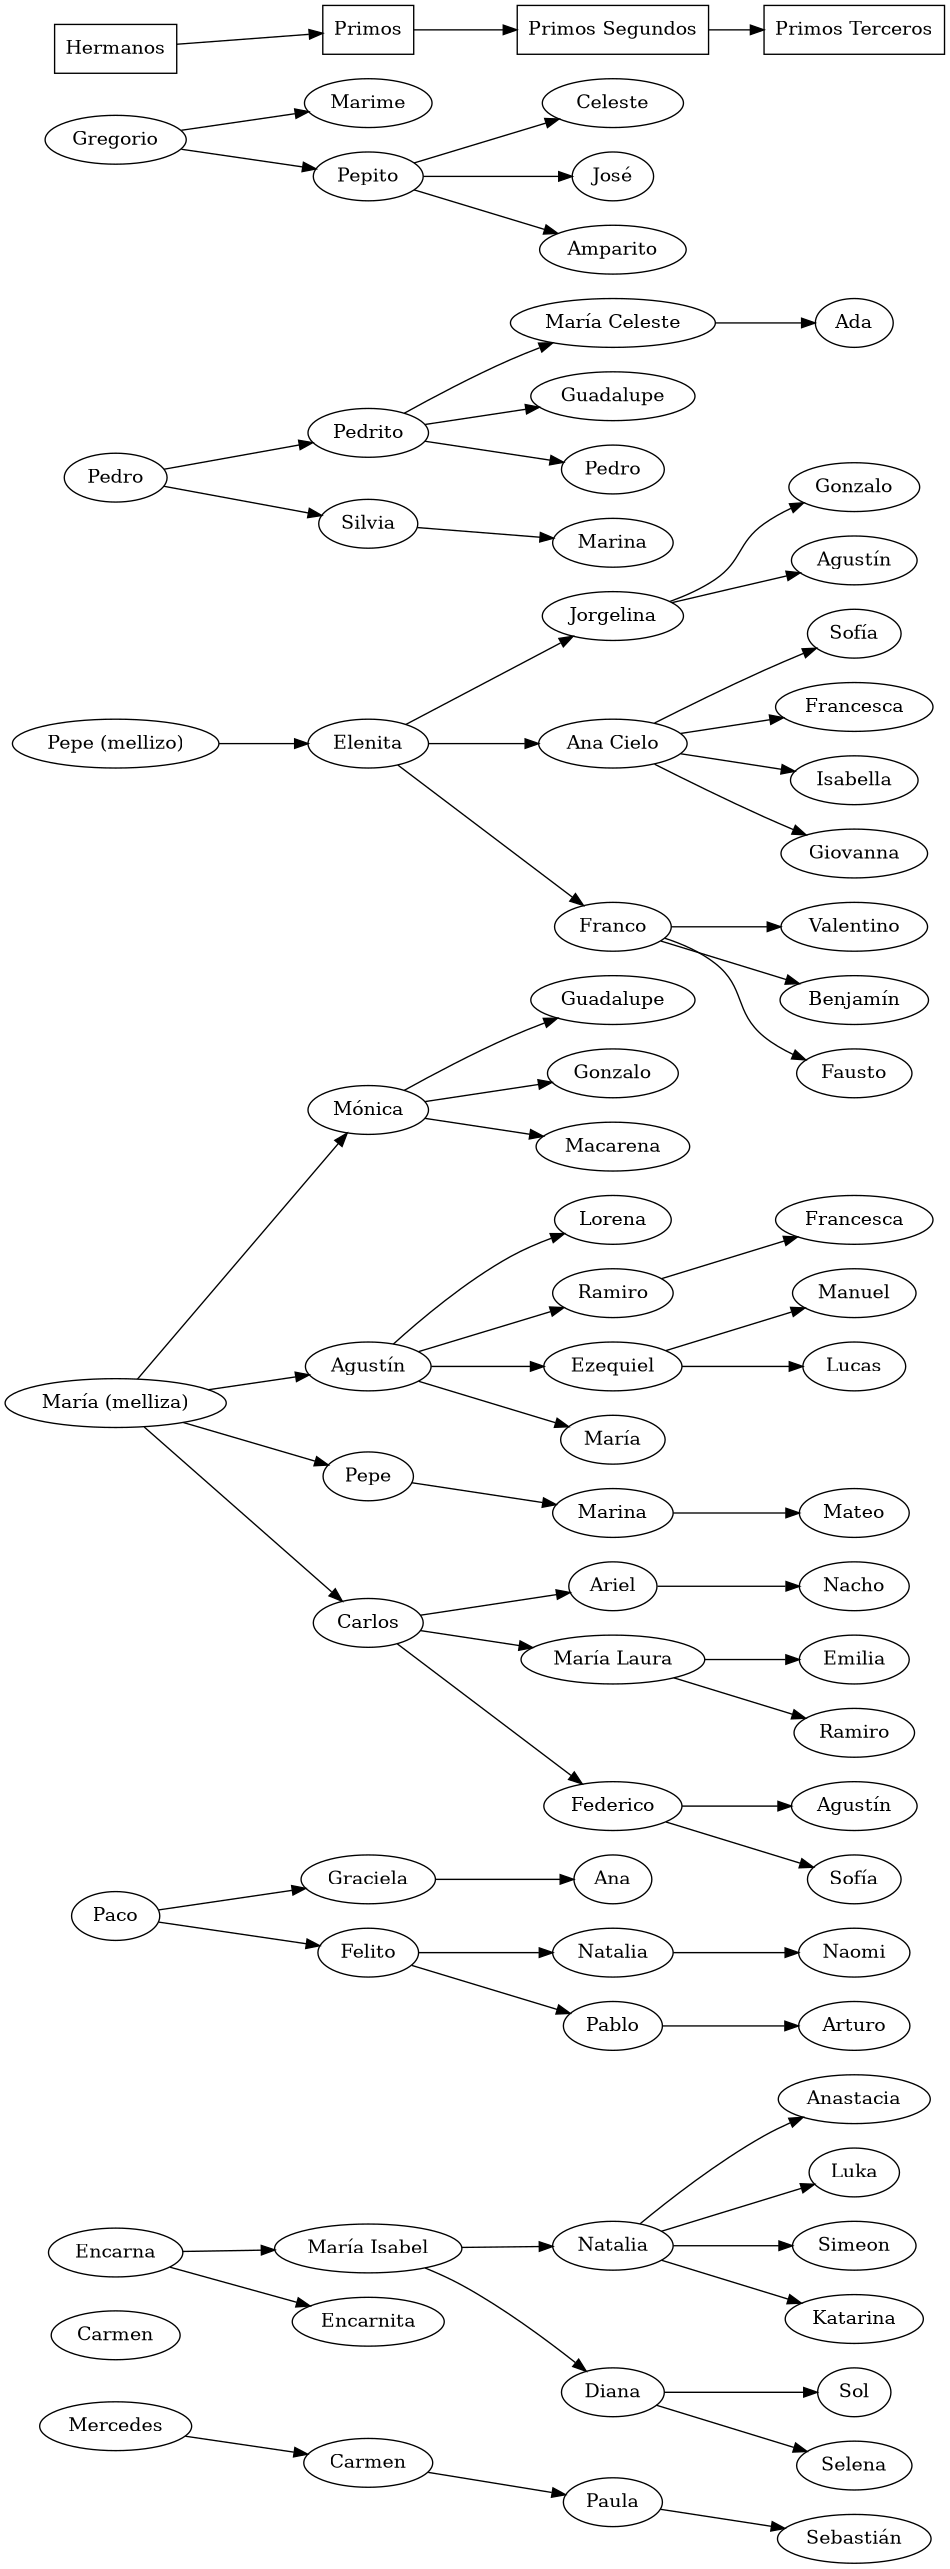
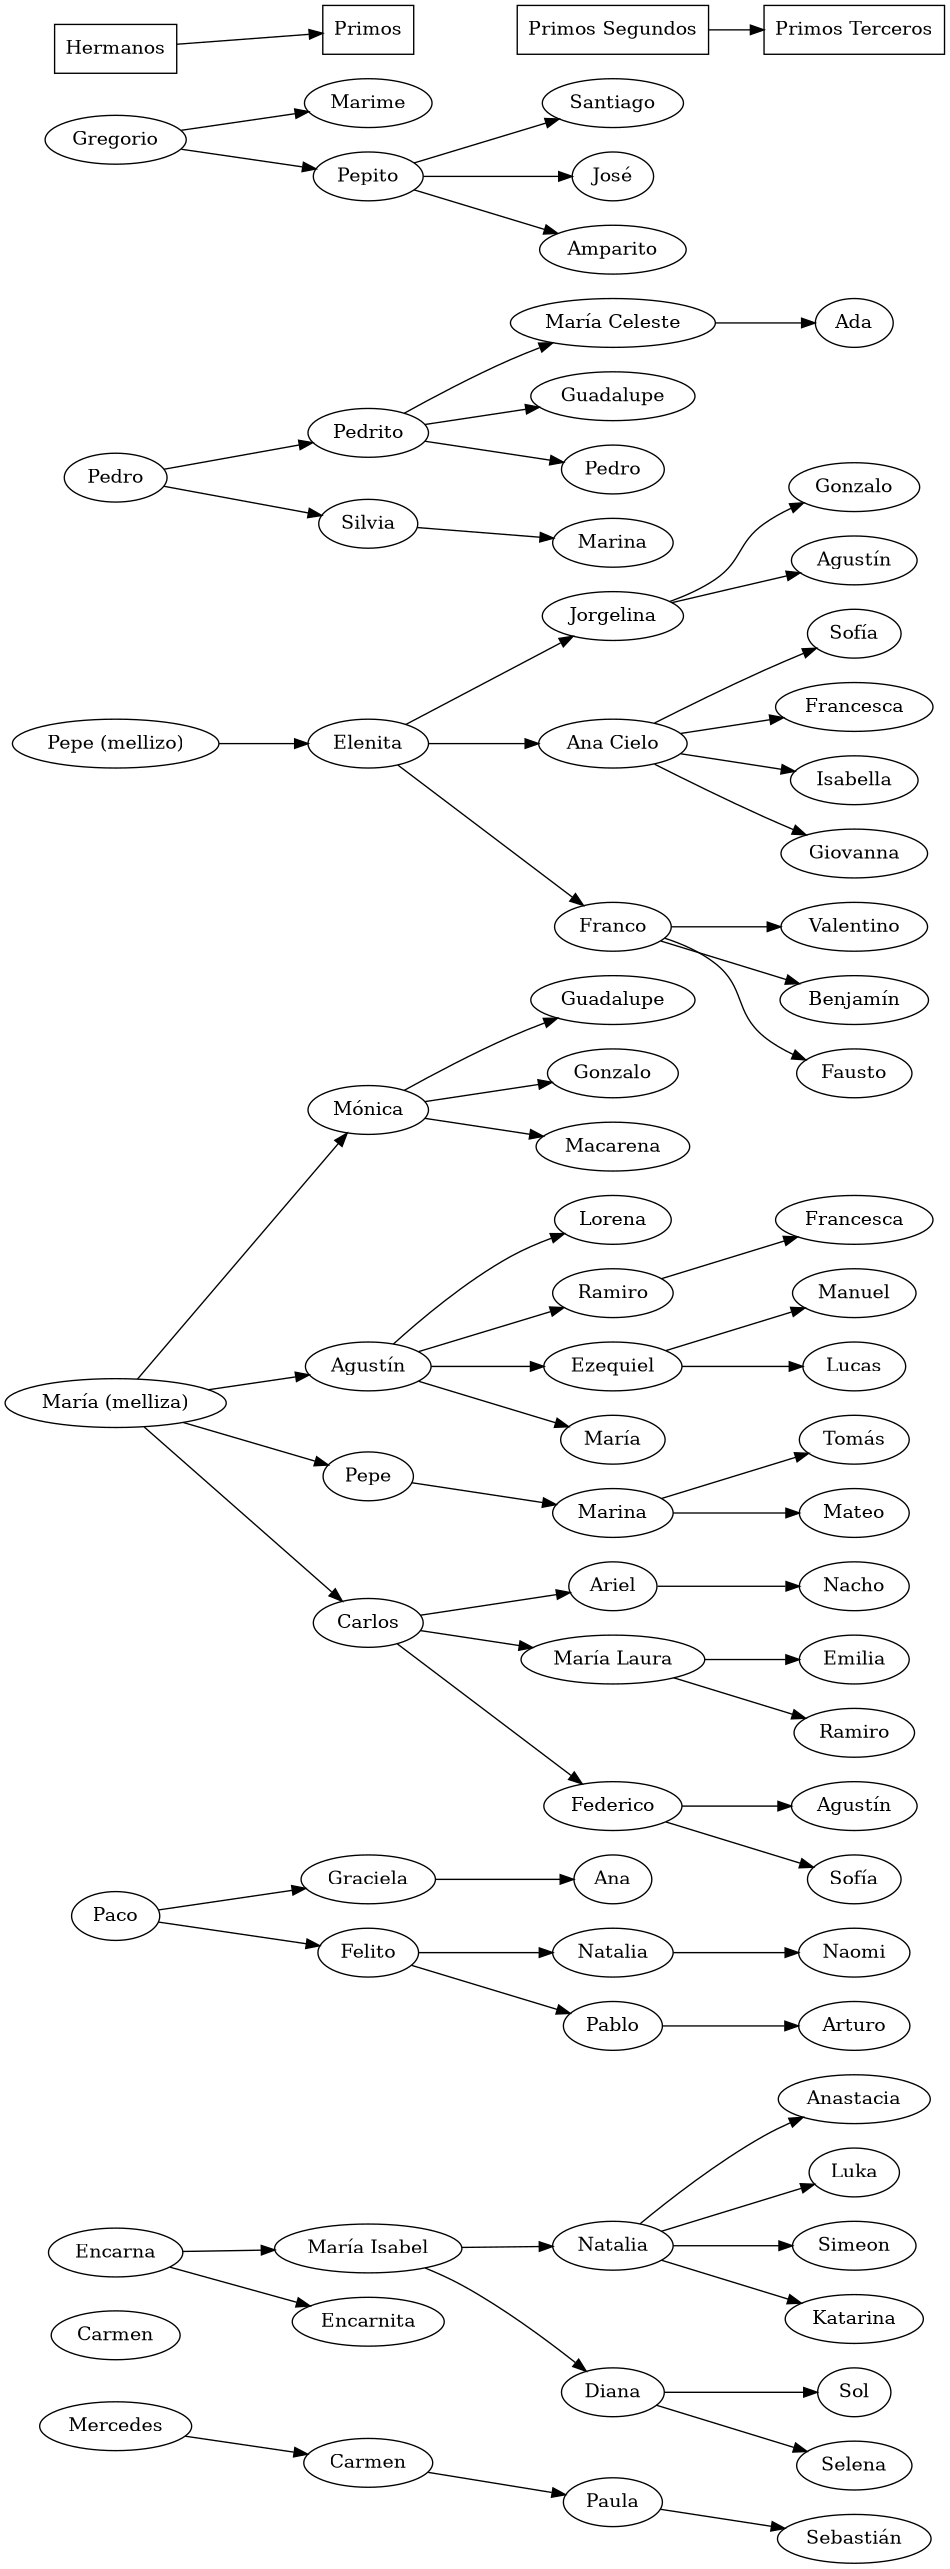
edge "Primos" -> "Primos Segundos": removed
node "Celeste": label "Celeste" -> "Santiago"
node "Tomás": added
